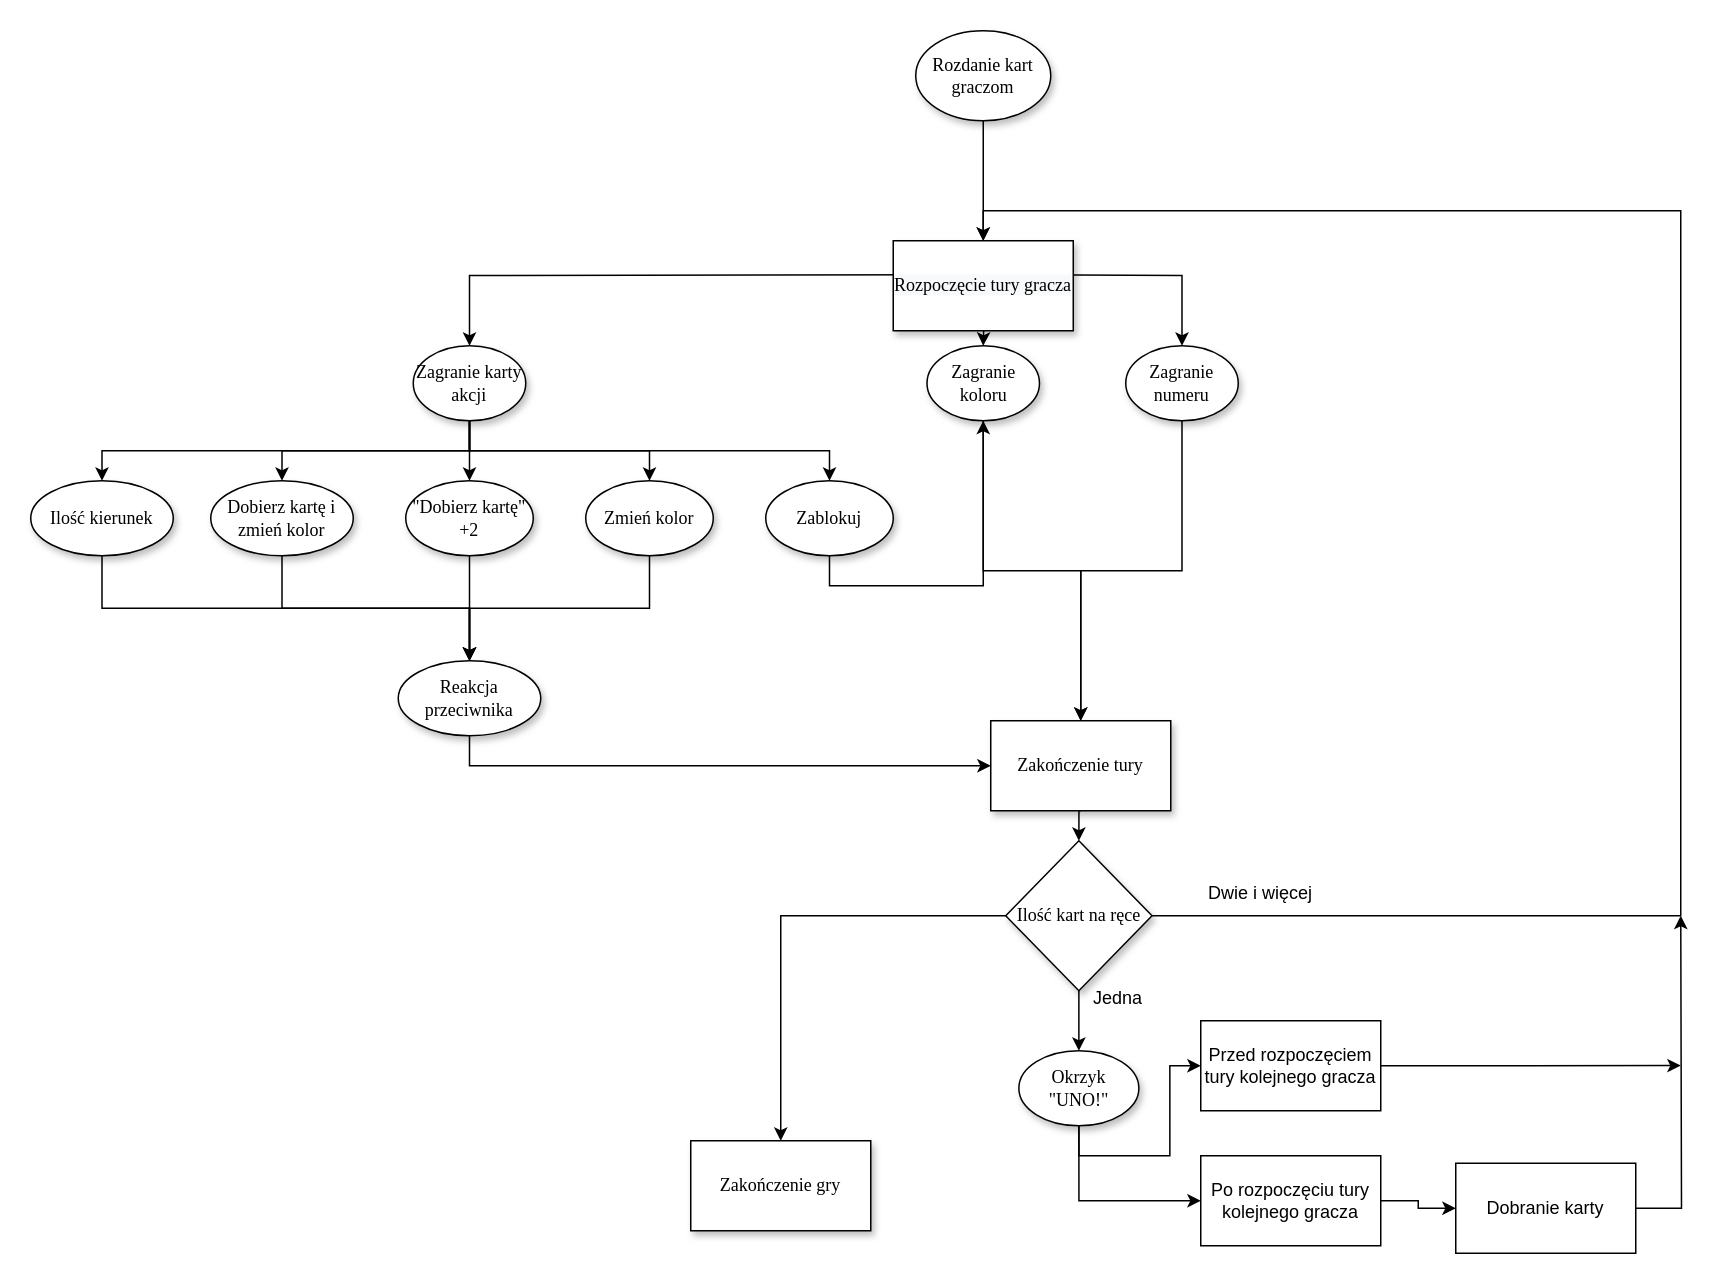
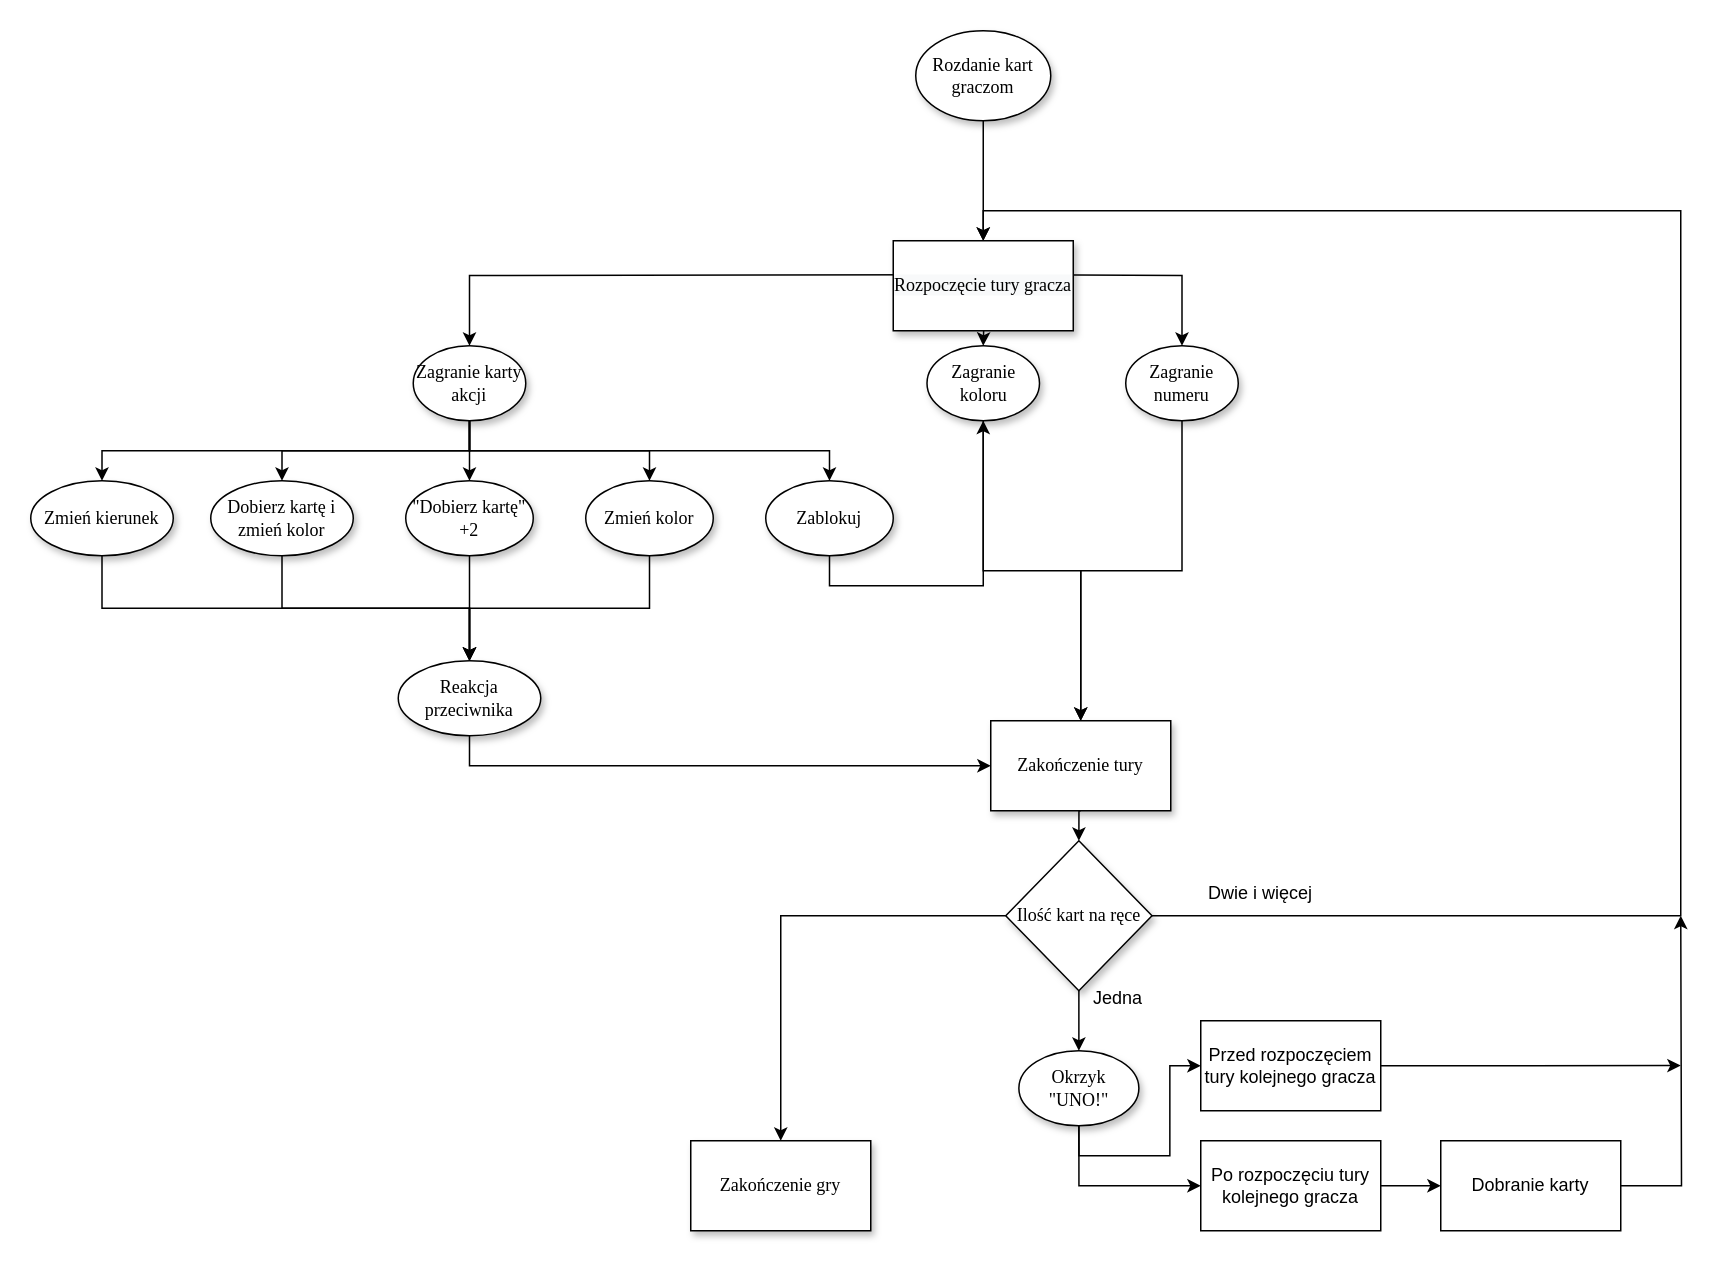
node "Ilość kierunek": label "Ilość kierunek" -> "Zmień kierunek"
node "Po rozpoczęciu tury kolejnego gracza": moved (1291, 1201) -> (1291, 1186)
node "Dobranie karty": moved (1546, 1208) -> (1531, 1186)
